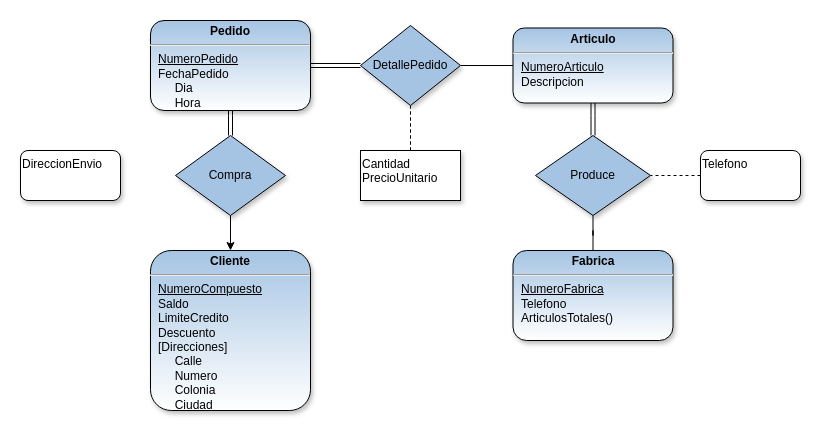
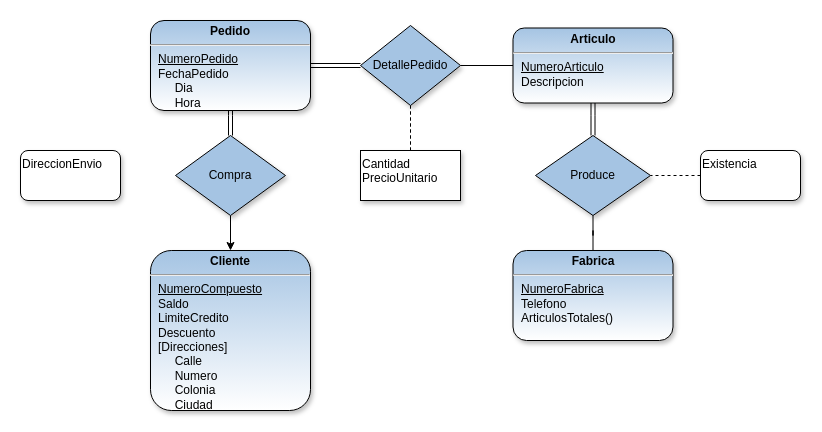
node "Telefono": label "Telefono" -> "Existencia"
